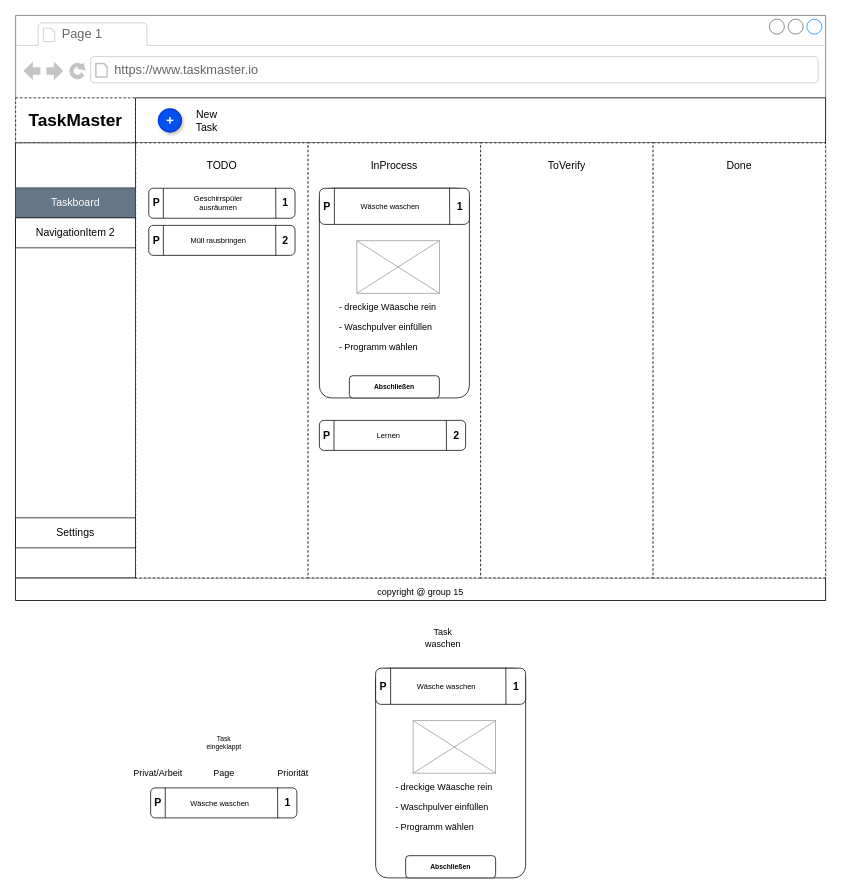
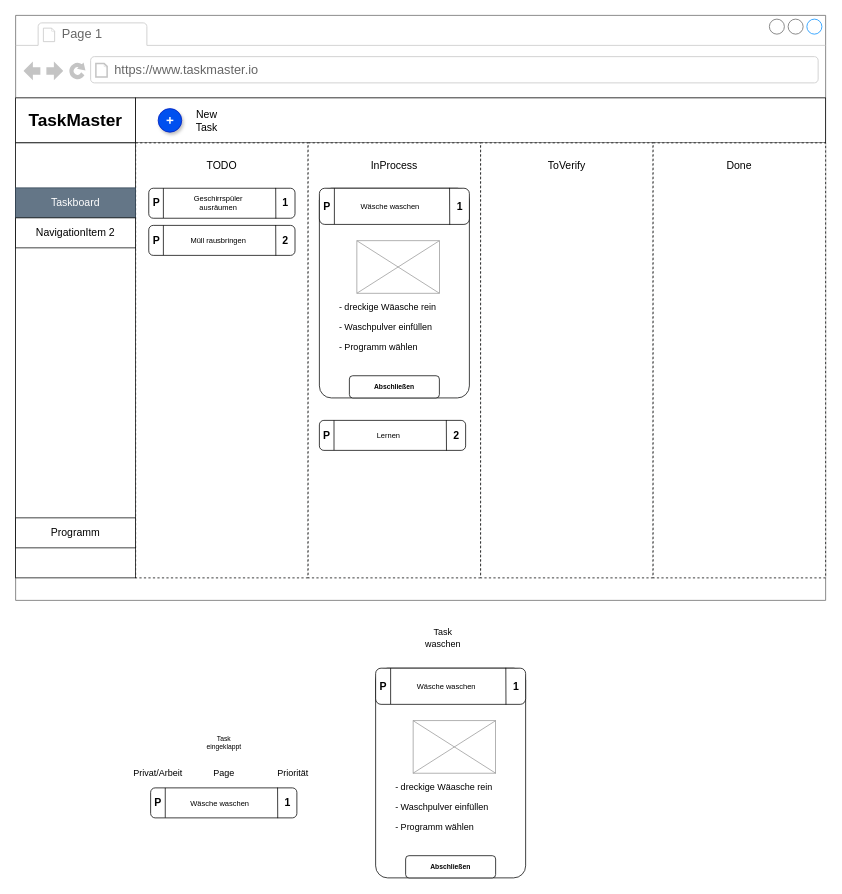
node "TaskMaster": style dashed -> solid
node "Settings": label "Settings" -> "Programm"
node "copyright @ group 15": removed
